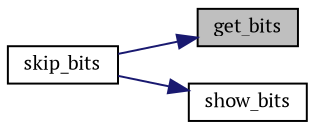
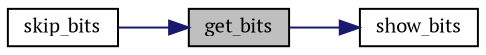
edge "skip_bits" -> "show_bits": now "get_bits" -> "show_bits"
